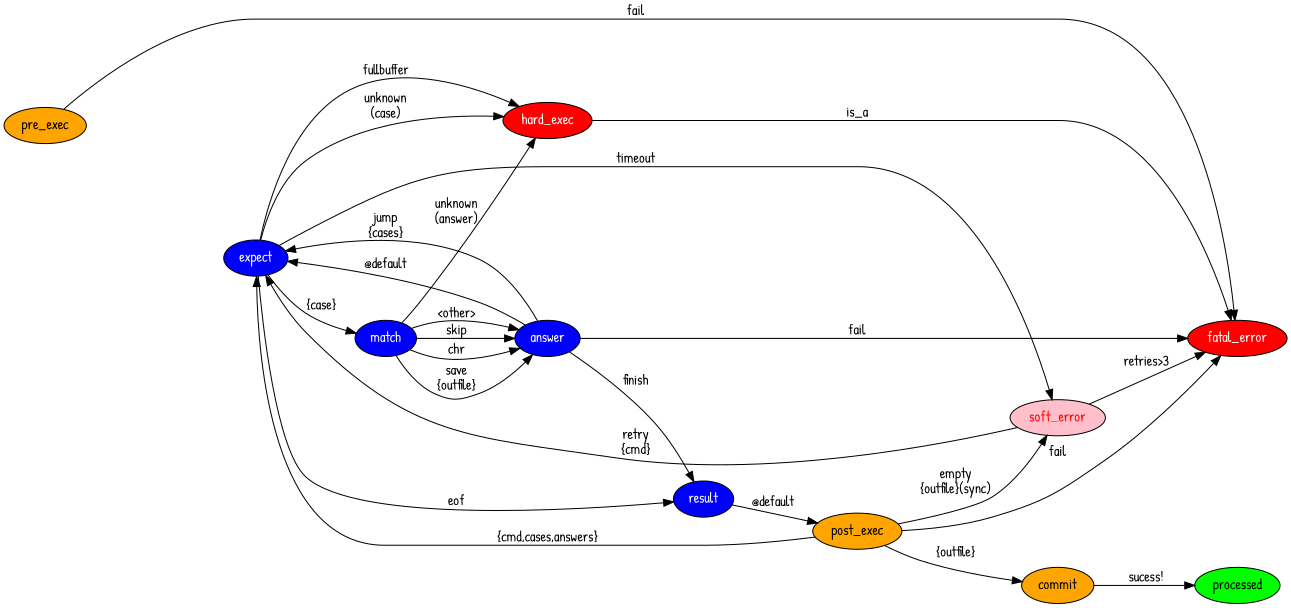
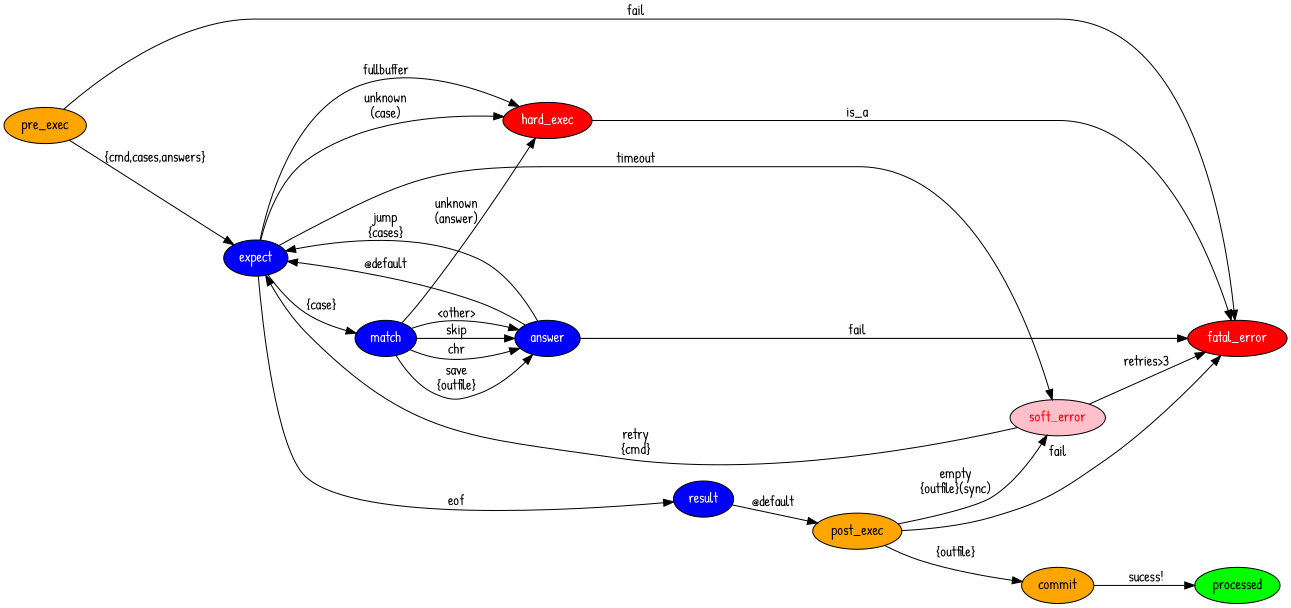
edge "answer" -> "result": removed, label "finish"
edge "post_exec" -> "expect": now "pre_exec" -> "expect"
